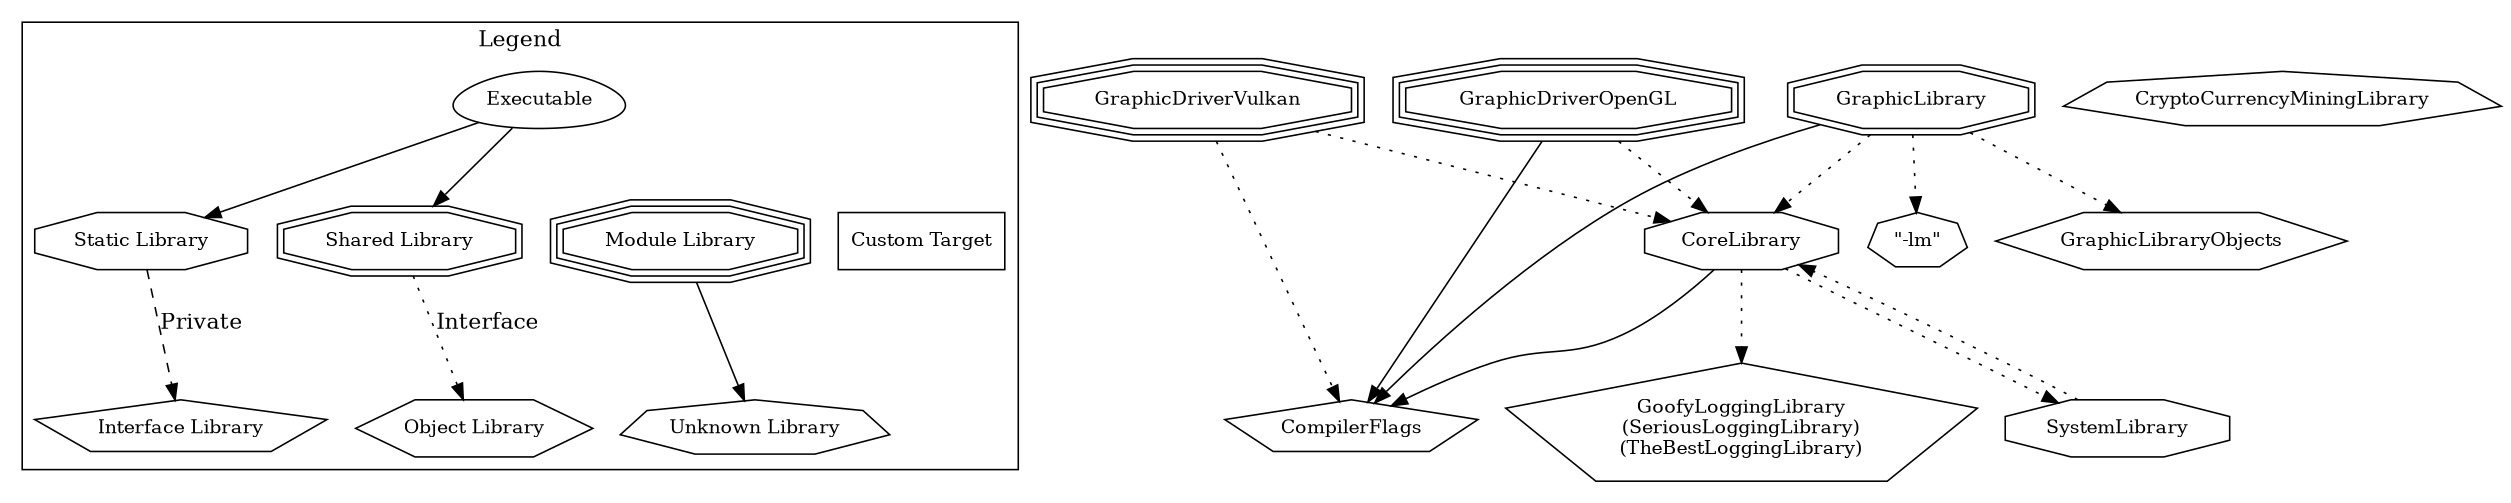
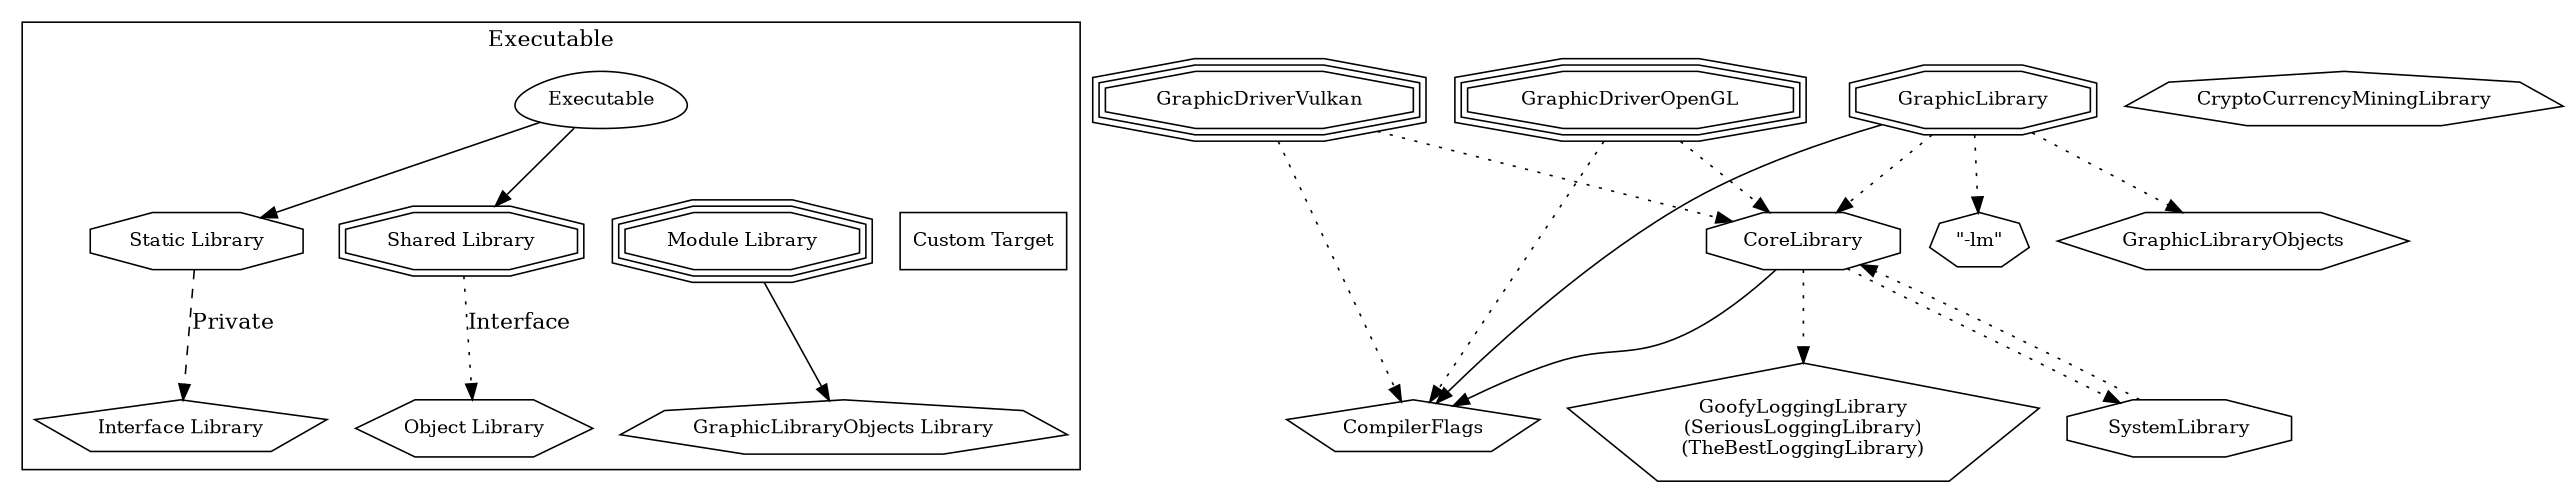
cluster "Legend": label "Legend" -> "Executable"
edge "GraphicDriverOpenGL" -> "CompilerFlags": style solid -> dotted
node "Unknown Library": label "Unknown Library" -> "GraphicLibraryObjects Library"
